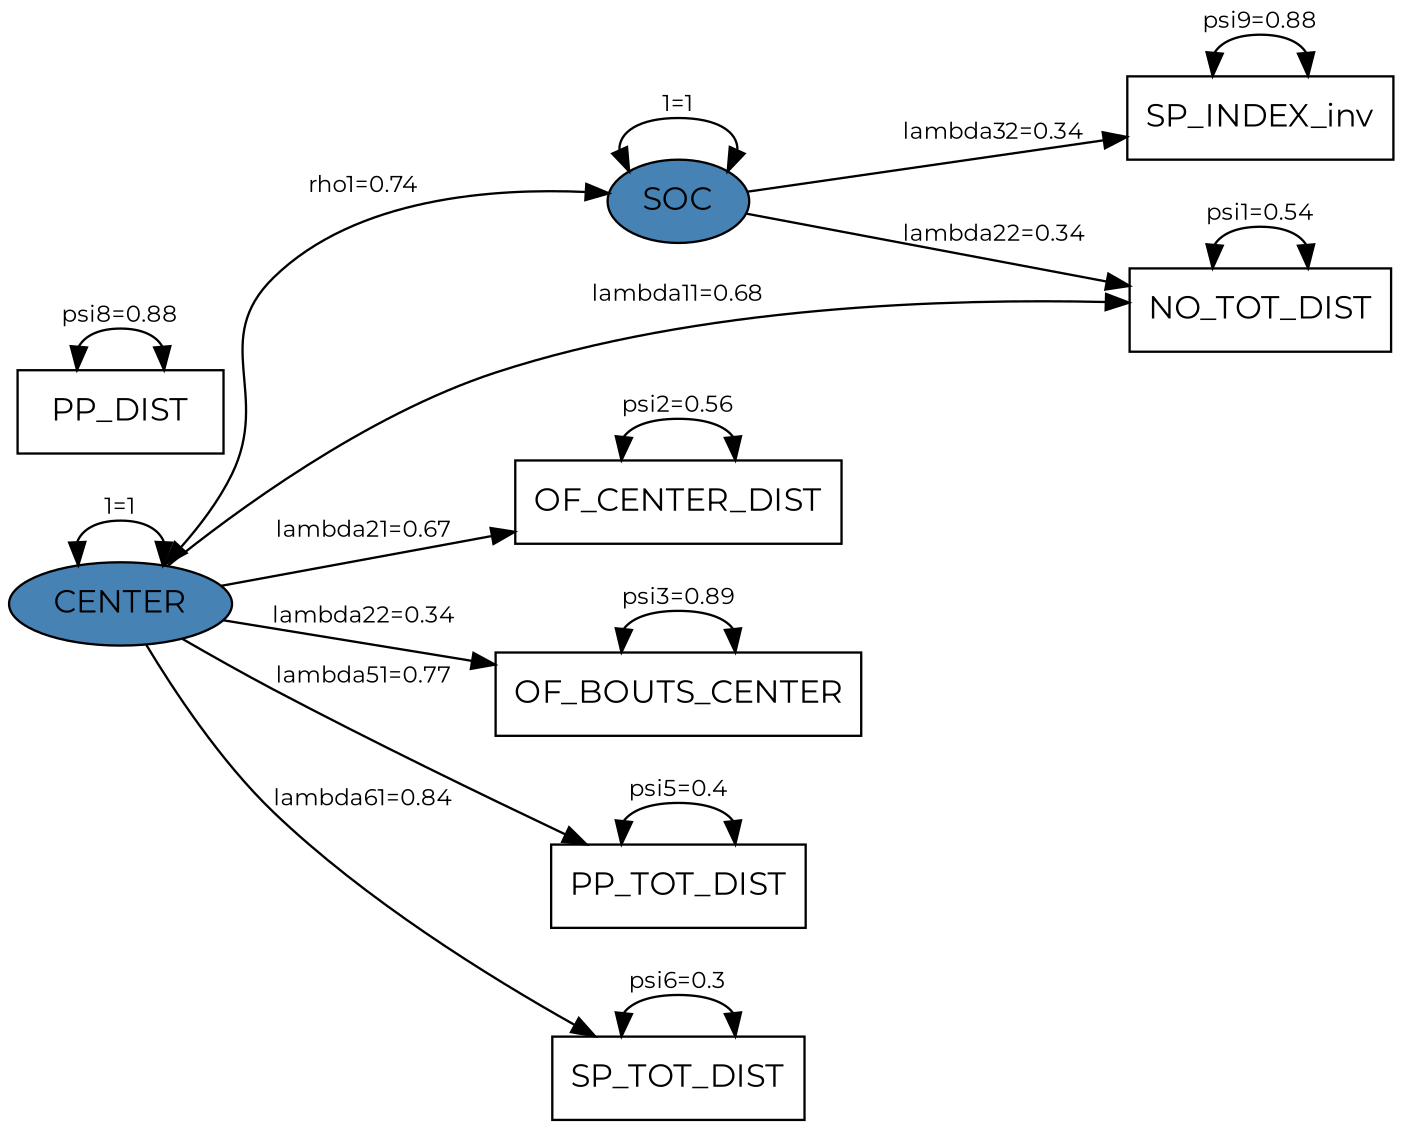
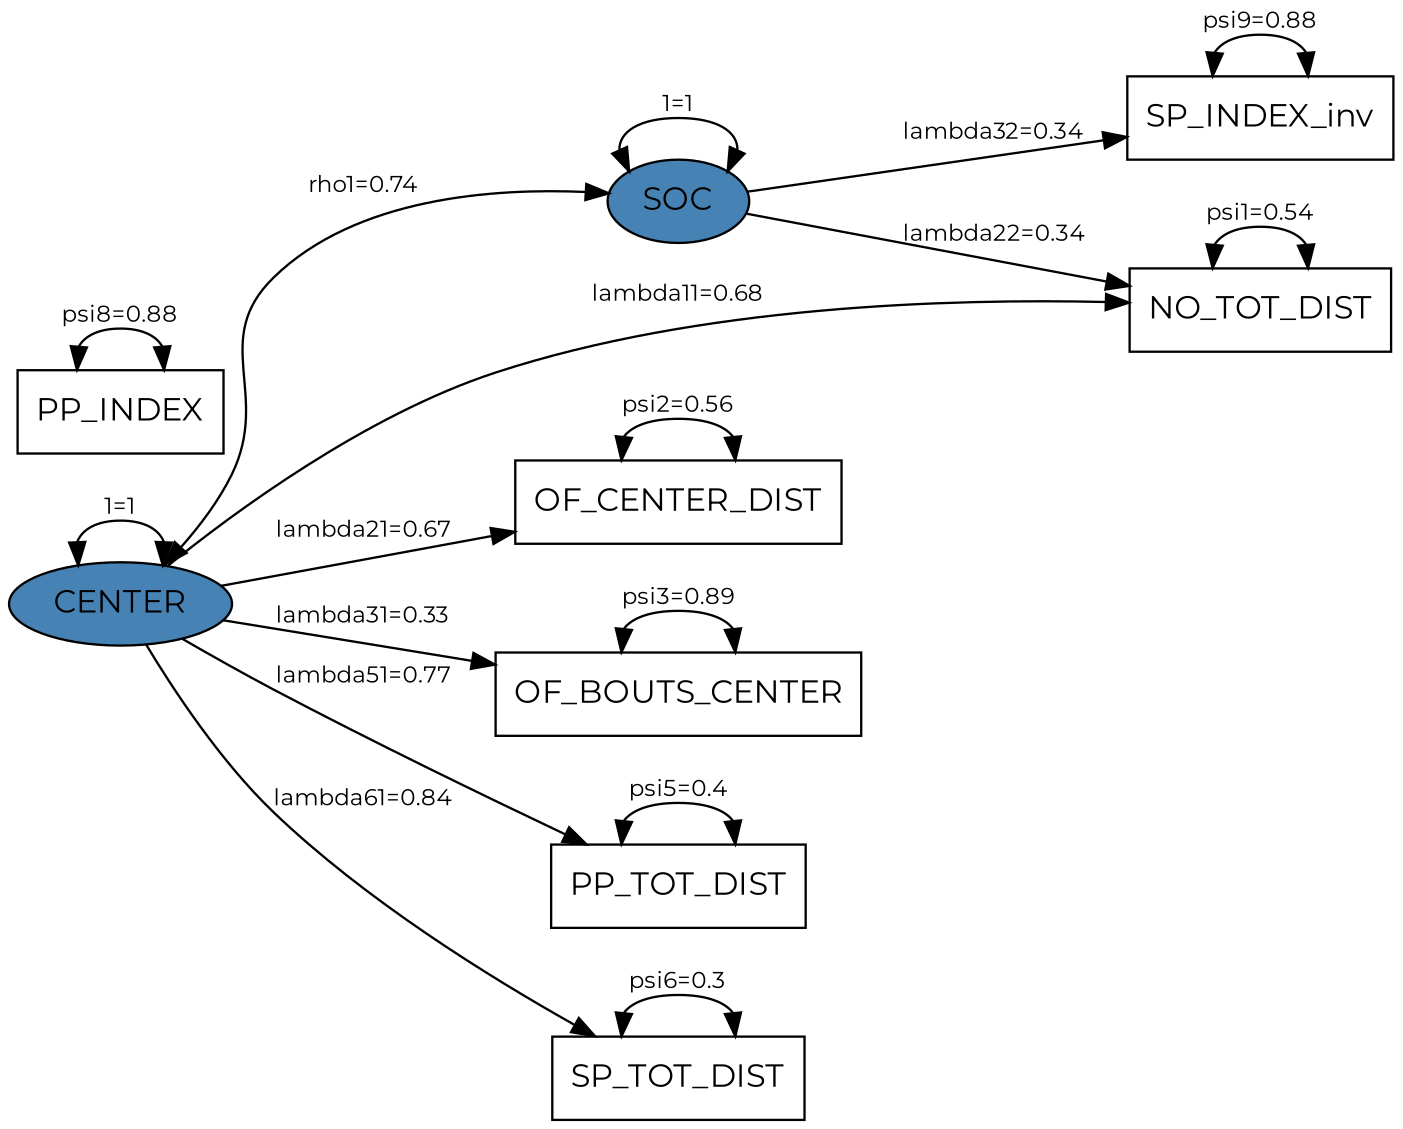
node "PP_DIST": label "PP_DIST" -> "PP_INDEX"
edge "CENTER" -> "OF_BOUTS_CENTER": label "lambda22=0.34" -> "lambda31=0.33"
